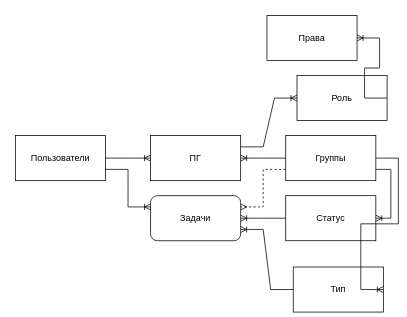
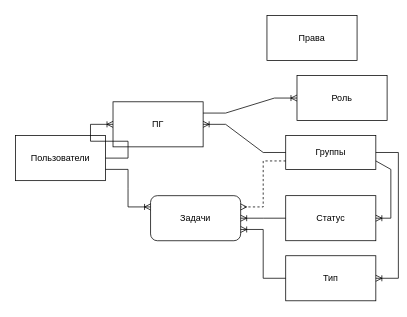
edge "Роль" -> "Права": removed
node "ПГ": moved (195, 158) -> (158, 124)
node "Группы": size 90x45 -> 90x34
node "Тип": moved (338, 289) -> (330, 278)
